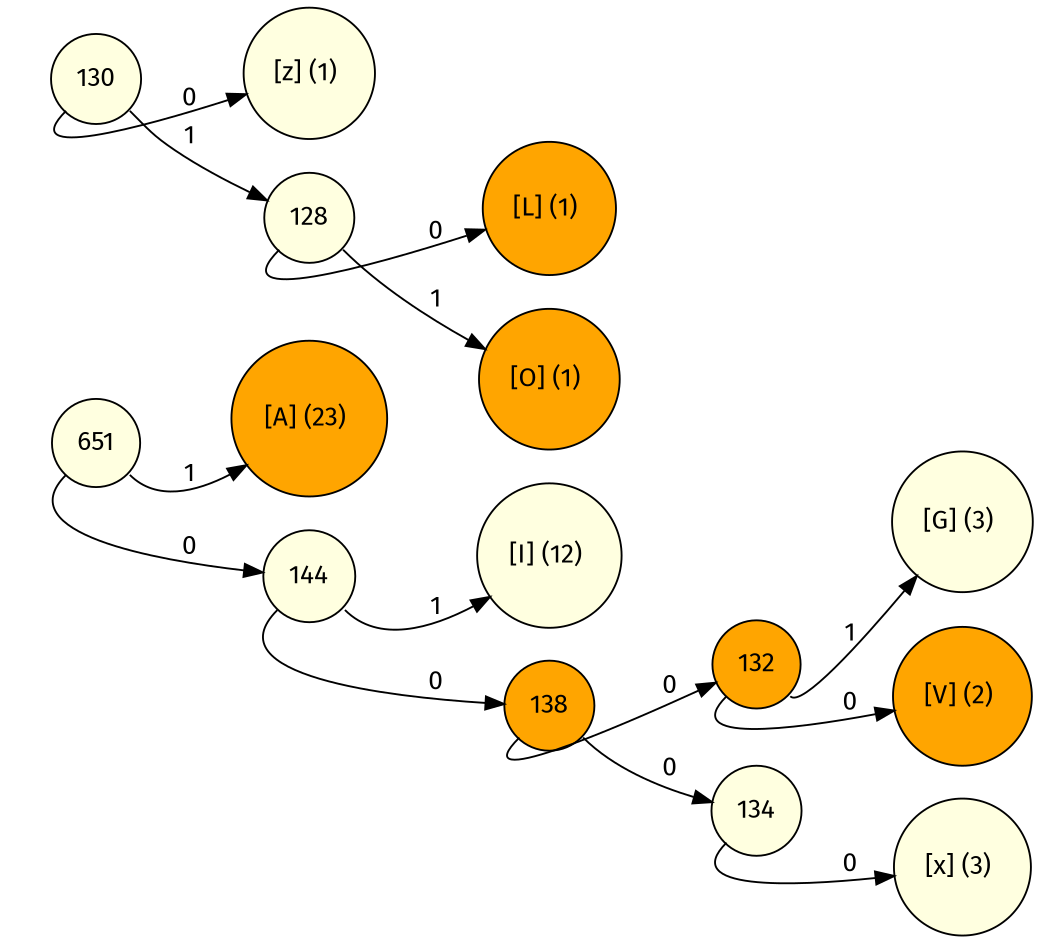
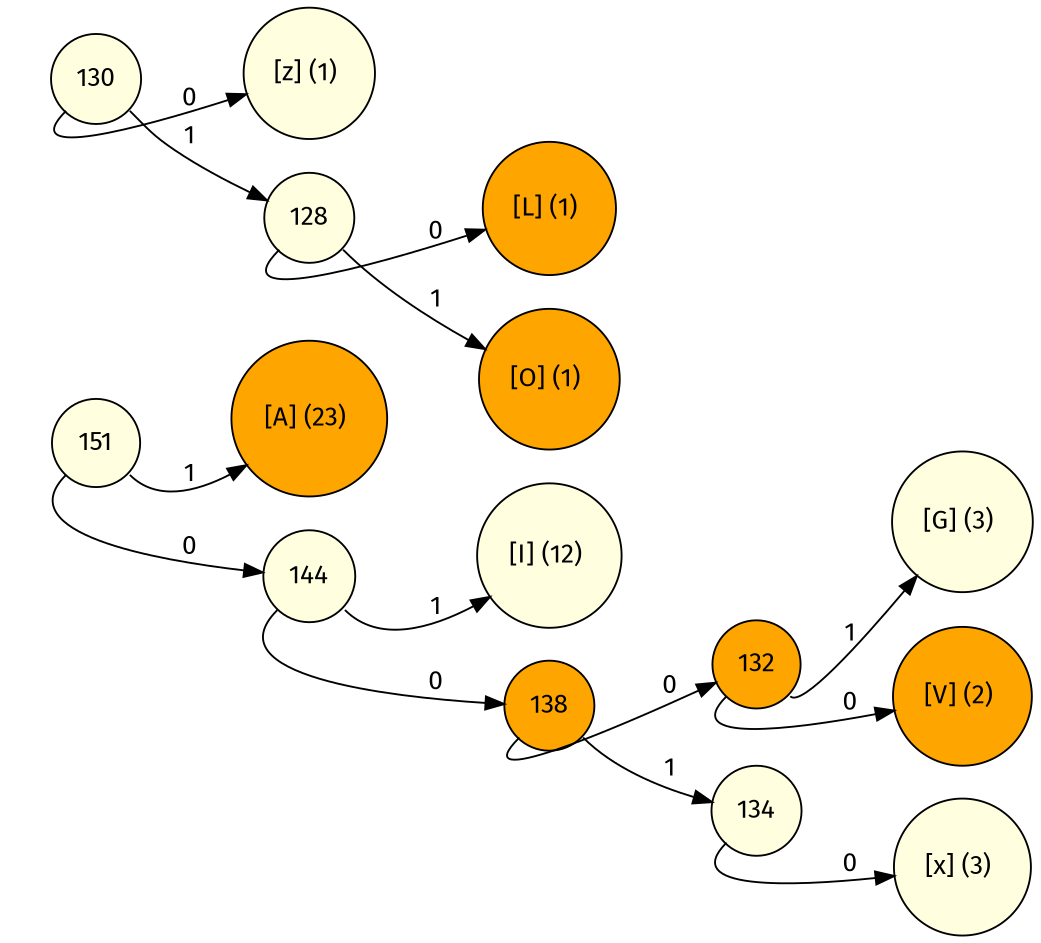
node "651": label "651" -> "151"
edge "138" -> "134": label " 0" -> " 1"
